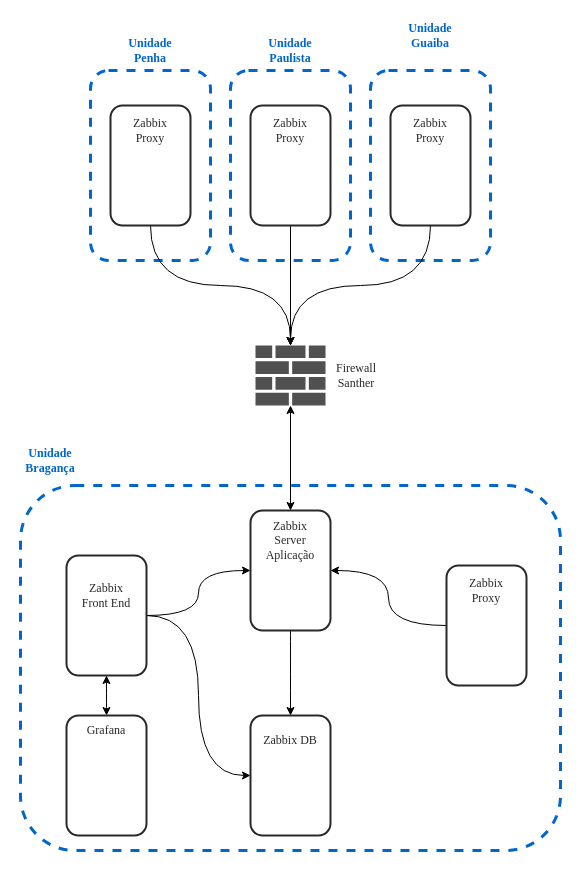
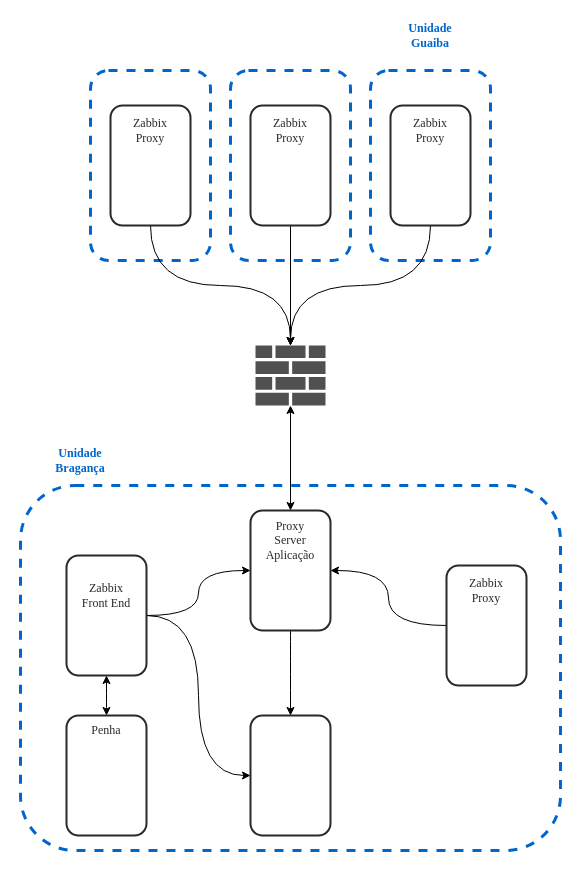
node "Unidade Penha": removed
node "Unidade Paulista": removed
node "Firewall Santher": removed
node "Unidade Bragança": moved (51, 461) -> (81, 461)
node "Zabbix Server Aplicação": label "Zabbix Server Aplicação" -> "Proxy Server Aplicação"
node "Grafana": label "Grafana" -> "Penha"
node "Zabbix DB": removed
